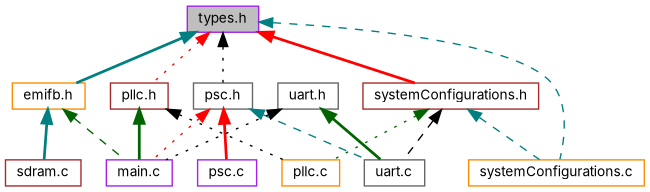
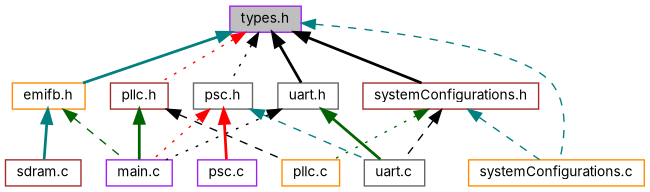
edge "systemConfigurations.h" -> "types.h": color red -> black
edge "uart.h" -> "types.h": added
edge "pllc.c" -> "pllc.h": style dotted -> dashed
